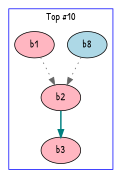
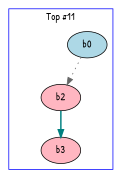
cluster "Top #10": label "Top #10" -> "Top #11"
node "b1": removed
node "b8": label "b8" -> "b0"
